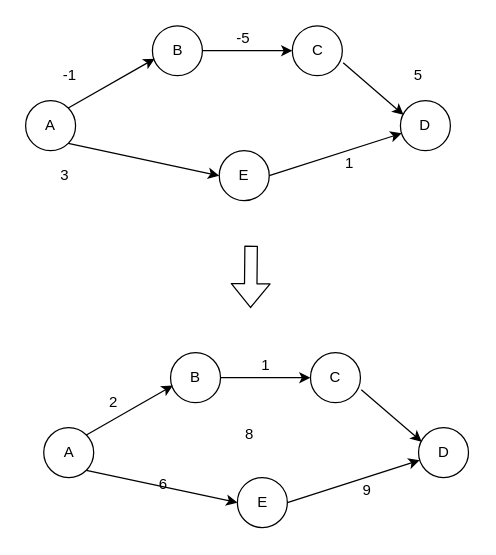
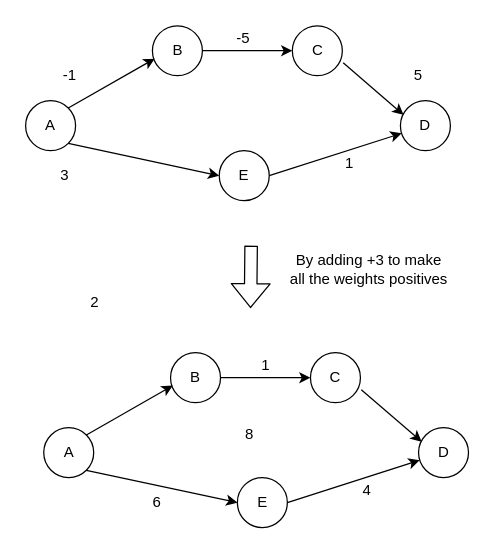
node "By adding +3 to make all the weights positives": added
node "2": moved (113, 403) -> (94, 303)
node "6": moved (164, 484) -> (158, 503)
node "9": label "9" -> "4"
